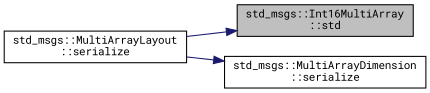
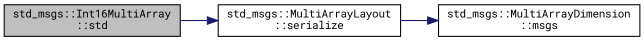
edge "std_msgs::MultiArrayLayout ::serialize" -> "std_msgs::Int16MultiArray ::std": reversed
node "std_msgs::MultiArrayDimension ::serialize": label "std_msgs::MultiArrayDimension ::serialize" -> "std_msgs::MultiArrayDimension ::msgs"
